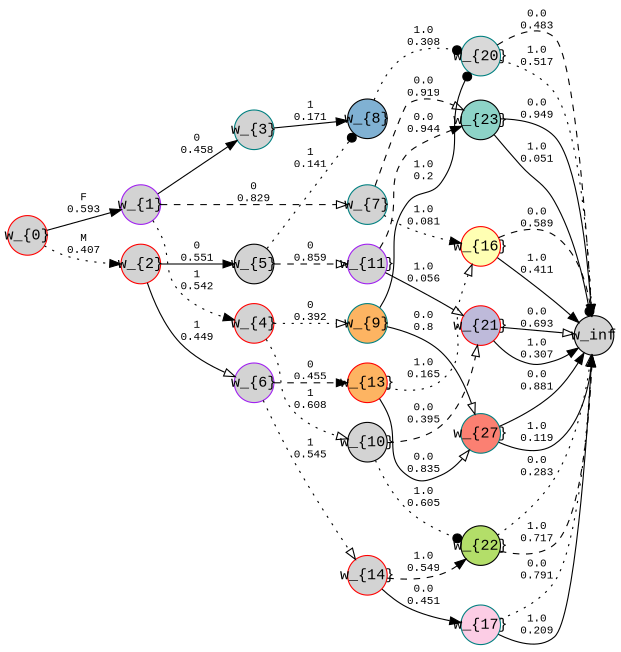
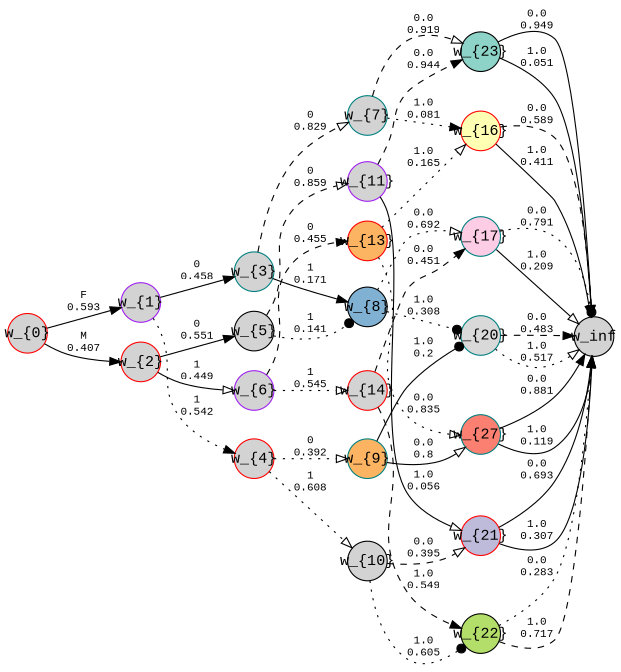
edge "w_{1}" -> "w_{7}": now "w_{3}" -> "w_{7}"
edge "w_{8}" -> "w_{17}": added, label "0.0 0.692"
edge "w_{0}" -> "w_{2}": style dotted -> solid
edge "w_{13}" -> "w_{27}": style solid -> dotted
edge "w_{14}" -> "w_{17}": style solid -> dashed
